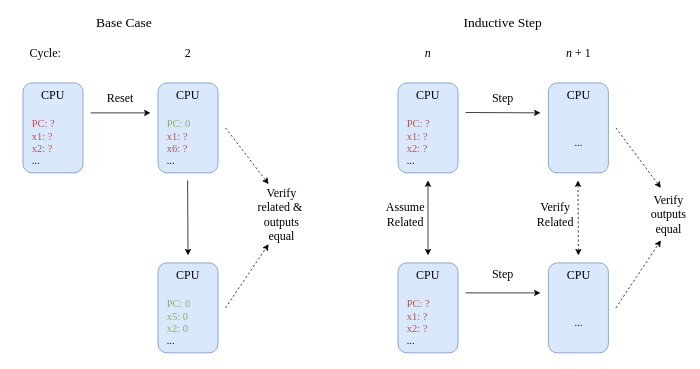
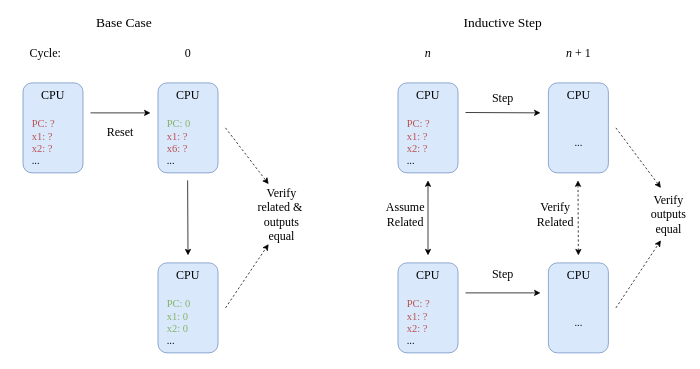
node "2": label "2" -> "0"
node "Reset": moved (120, 98) -> (120, 132)
node "PC: 0x5: 0x2: 0...": label "PC: 0x5: 0x2: 0..." -> "PC: 0x1: 0x2: 0..."
